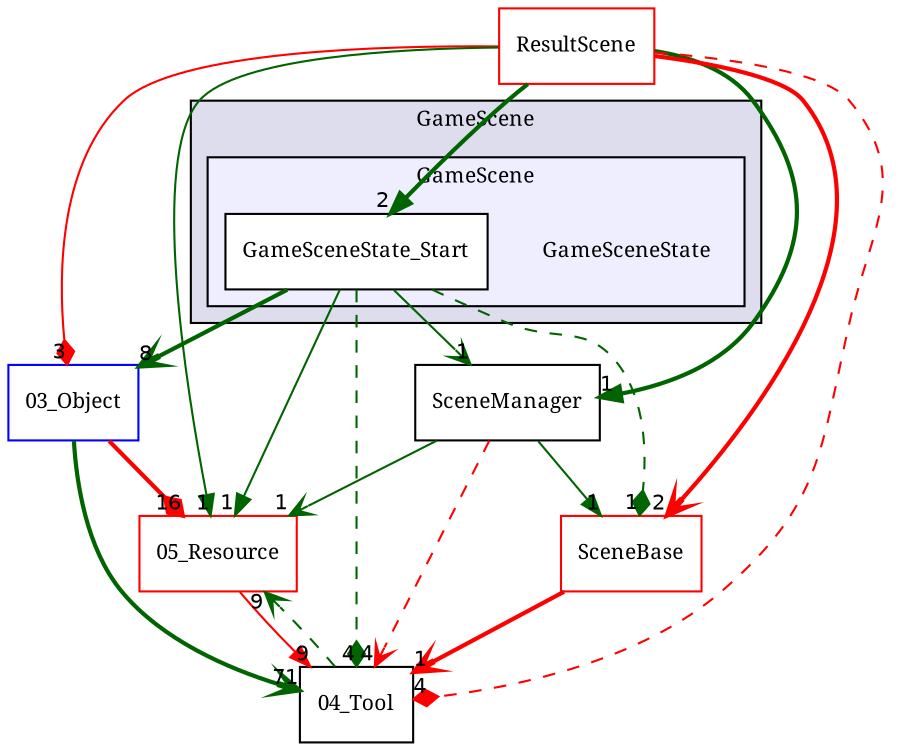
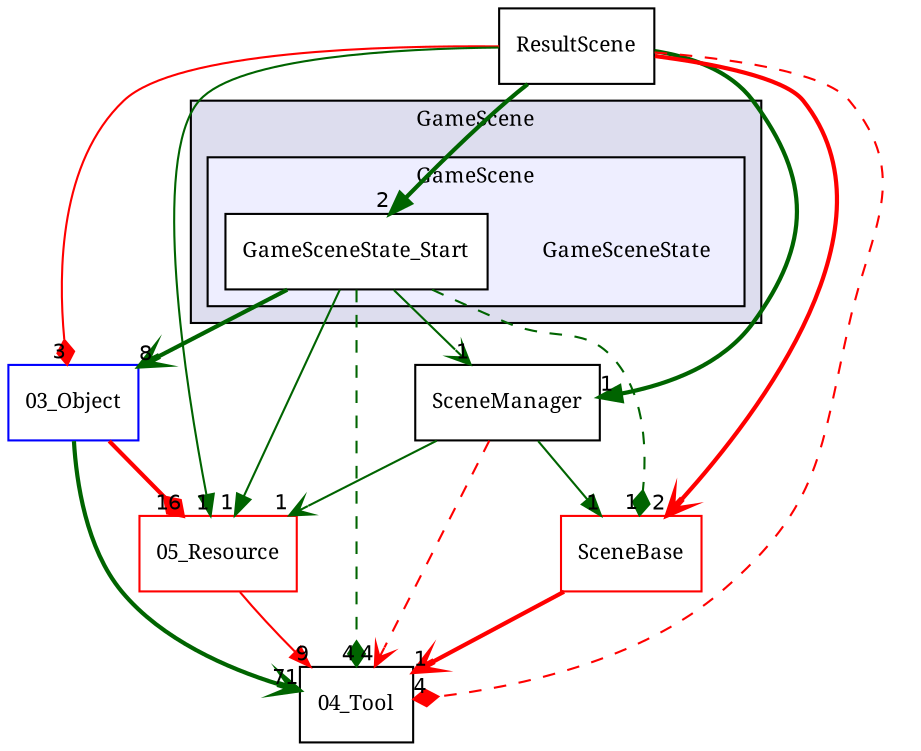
node "ResultScene": color red -> black
edge "04_Tool" -> "05_Resource": removed
